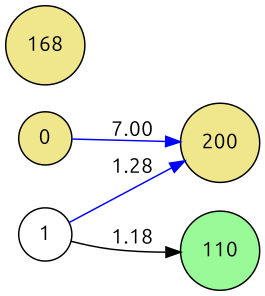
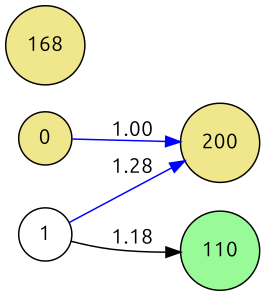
edge "0" -> "200": label "7.00" -> "1.00"
